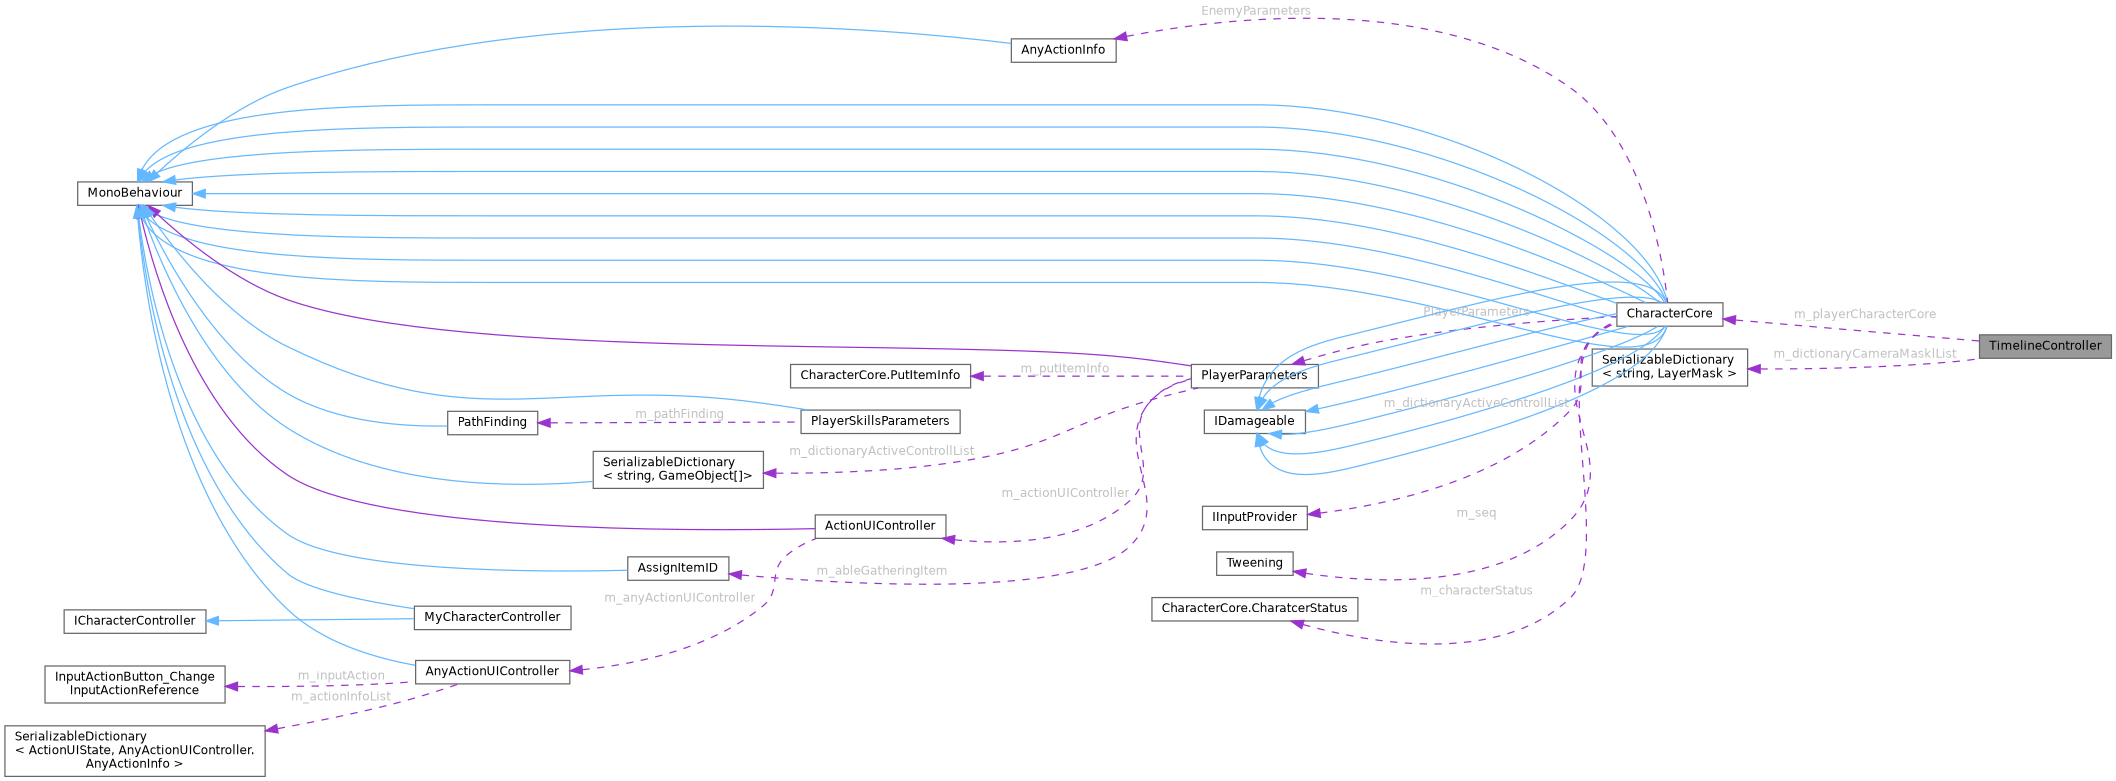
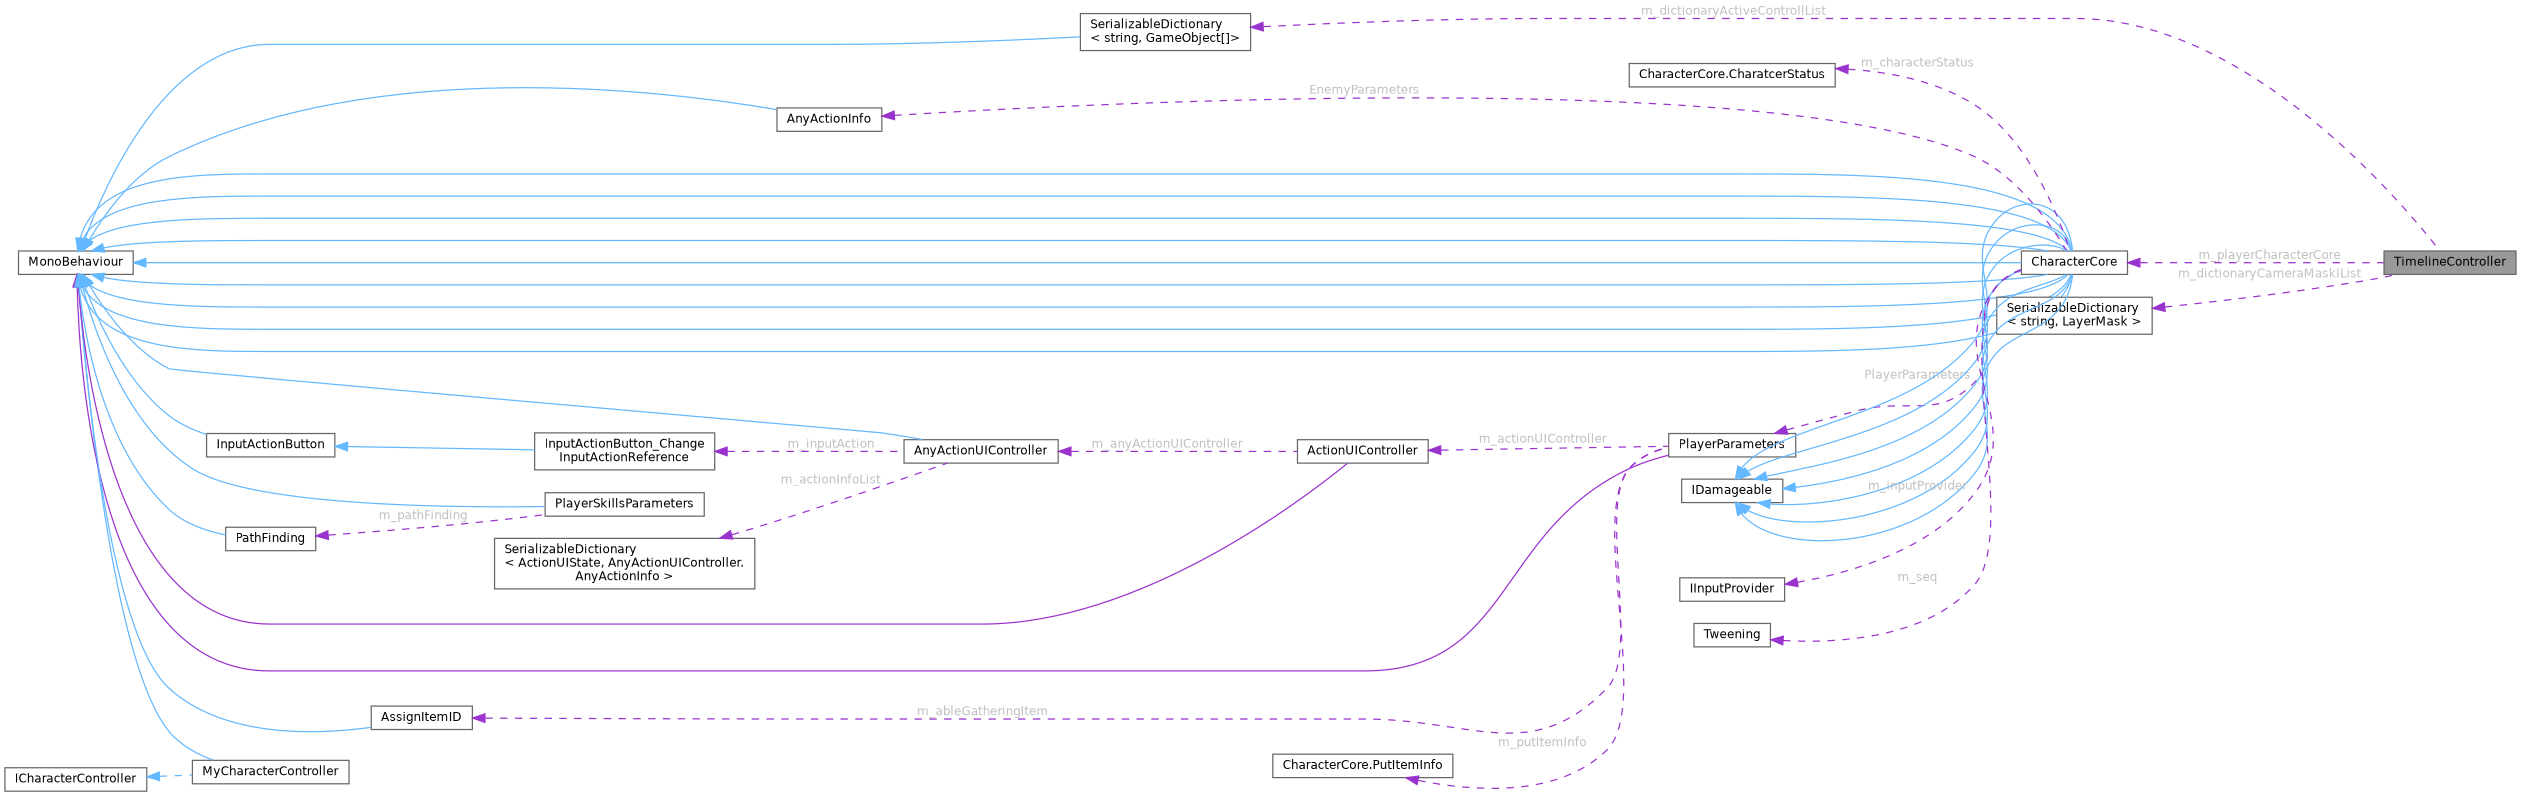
edge "CharacterCore" -> "IInputProvider": label " m_dictionaryActiveControllList" -> " m_inputProvider"
node "InputActionButton": added
edge "PlayerParameters" -> "SerializableDictionary < string, GameObject[]>": now "TimelineController" -> "SerializableDictionary < string, GameObject[]>"
edge "MyCharacterController" -> "ICharacterController": style solid -> dashed
